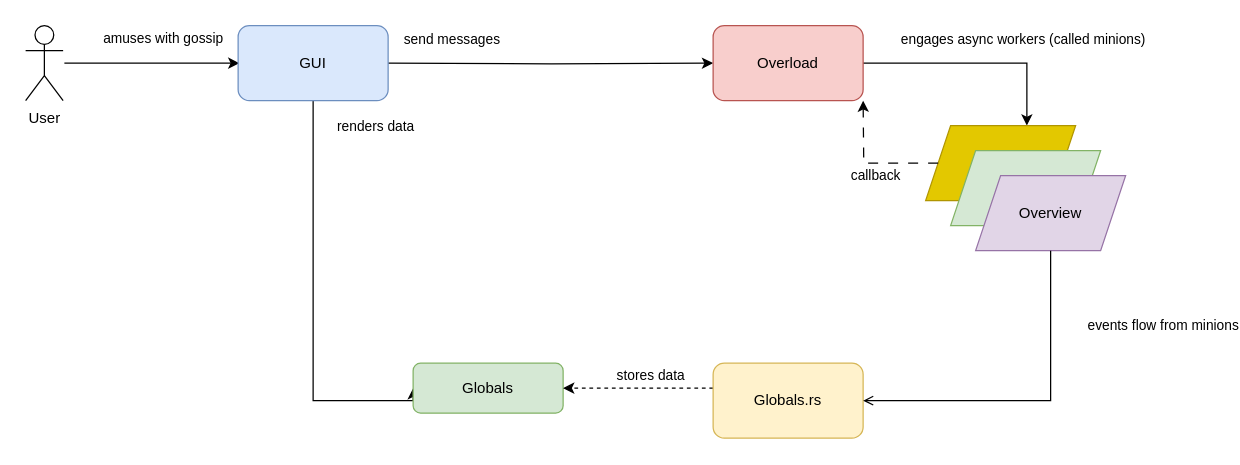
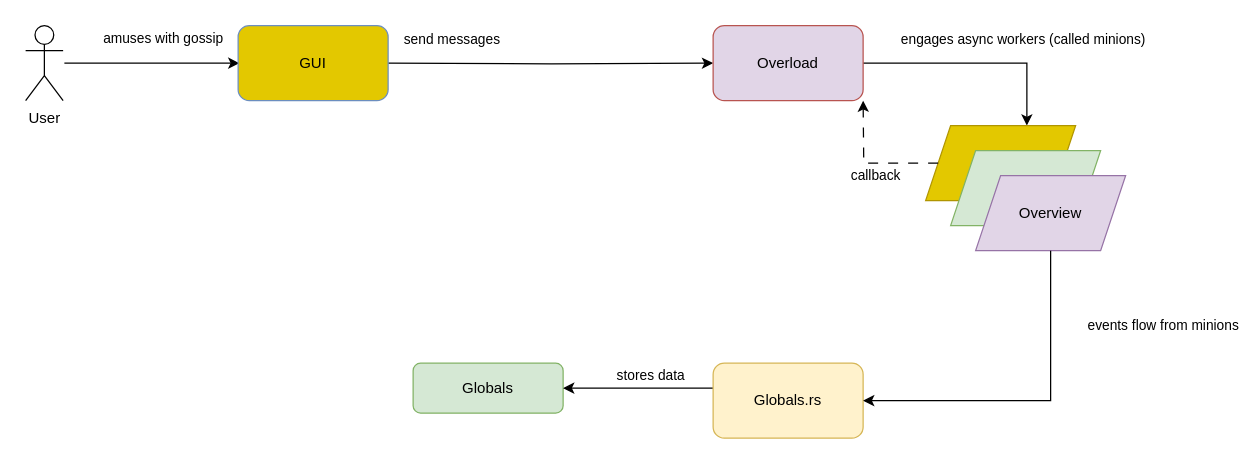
node "GUI": fillcolor #dae8fc -> #e3c800
node "Overload": fillcolor #f8cecc -> #e1d5e7
edge "GUI" -> "Globals": removed, label "renders data"
edge "Globals.rs" -> "Globals": style dashed -> solid
edge "Overview" -> "Globals.rs": arrowhead open -> classic
